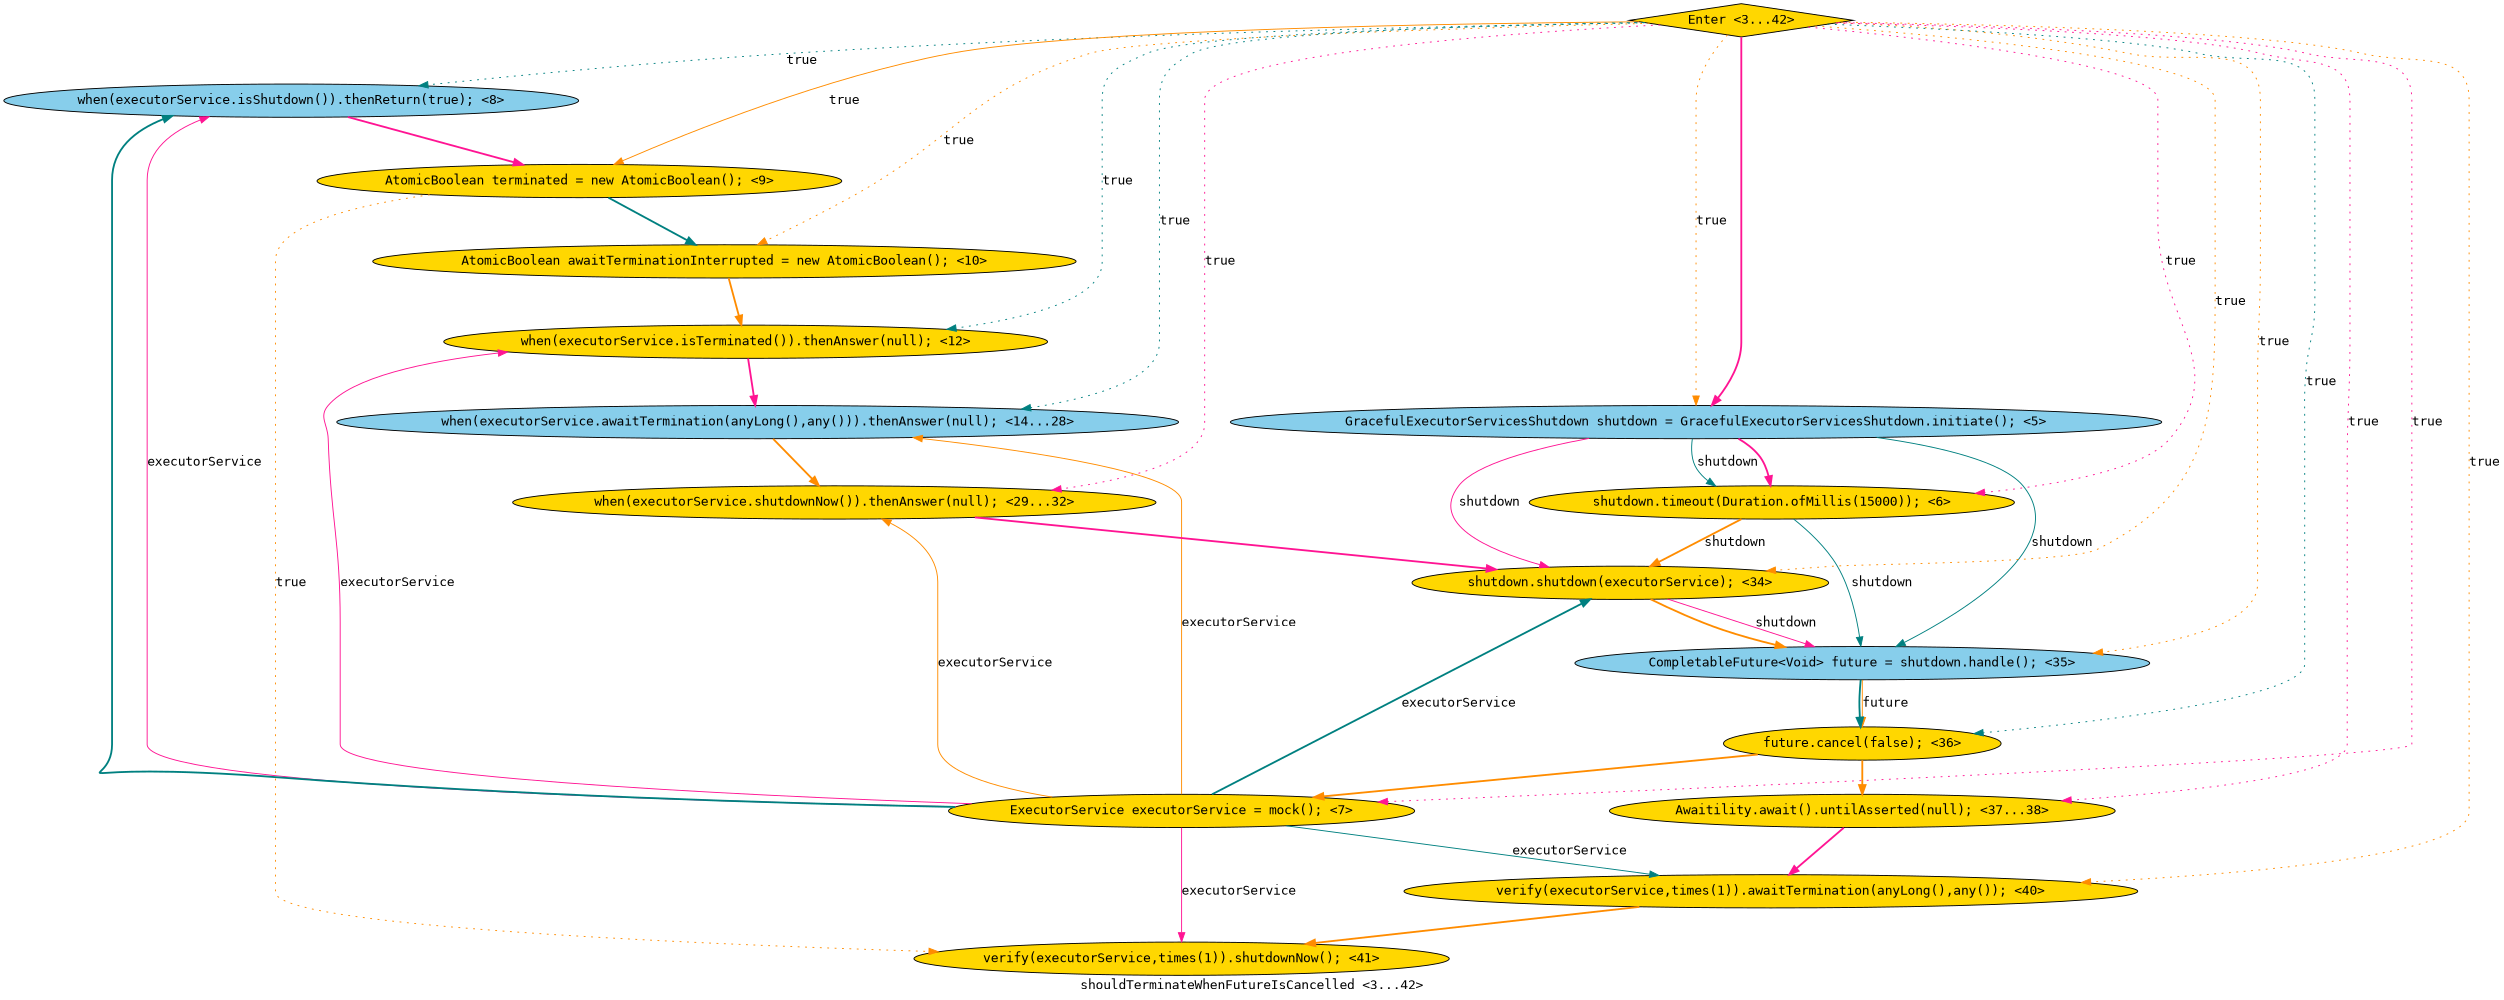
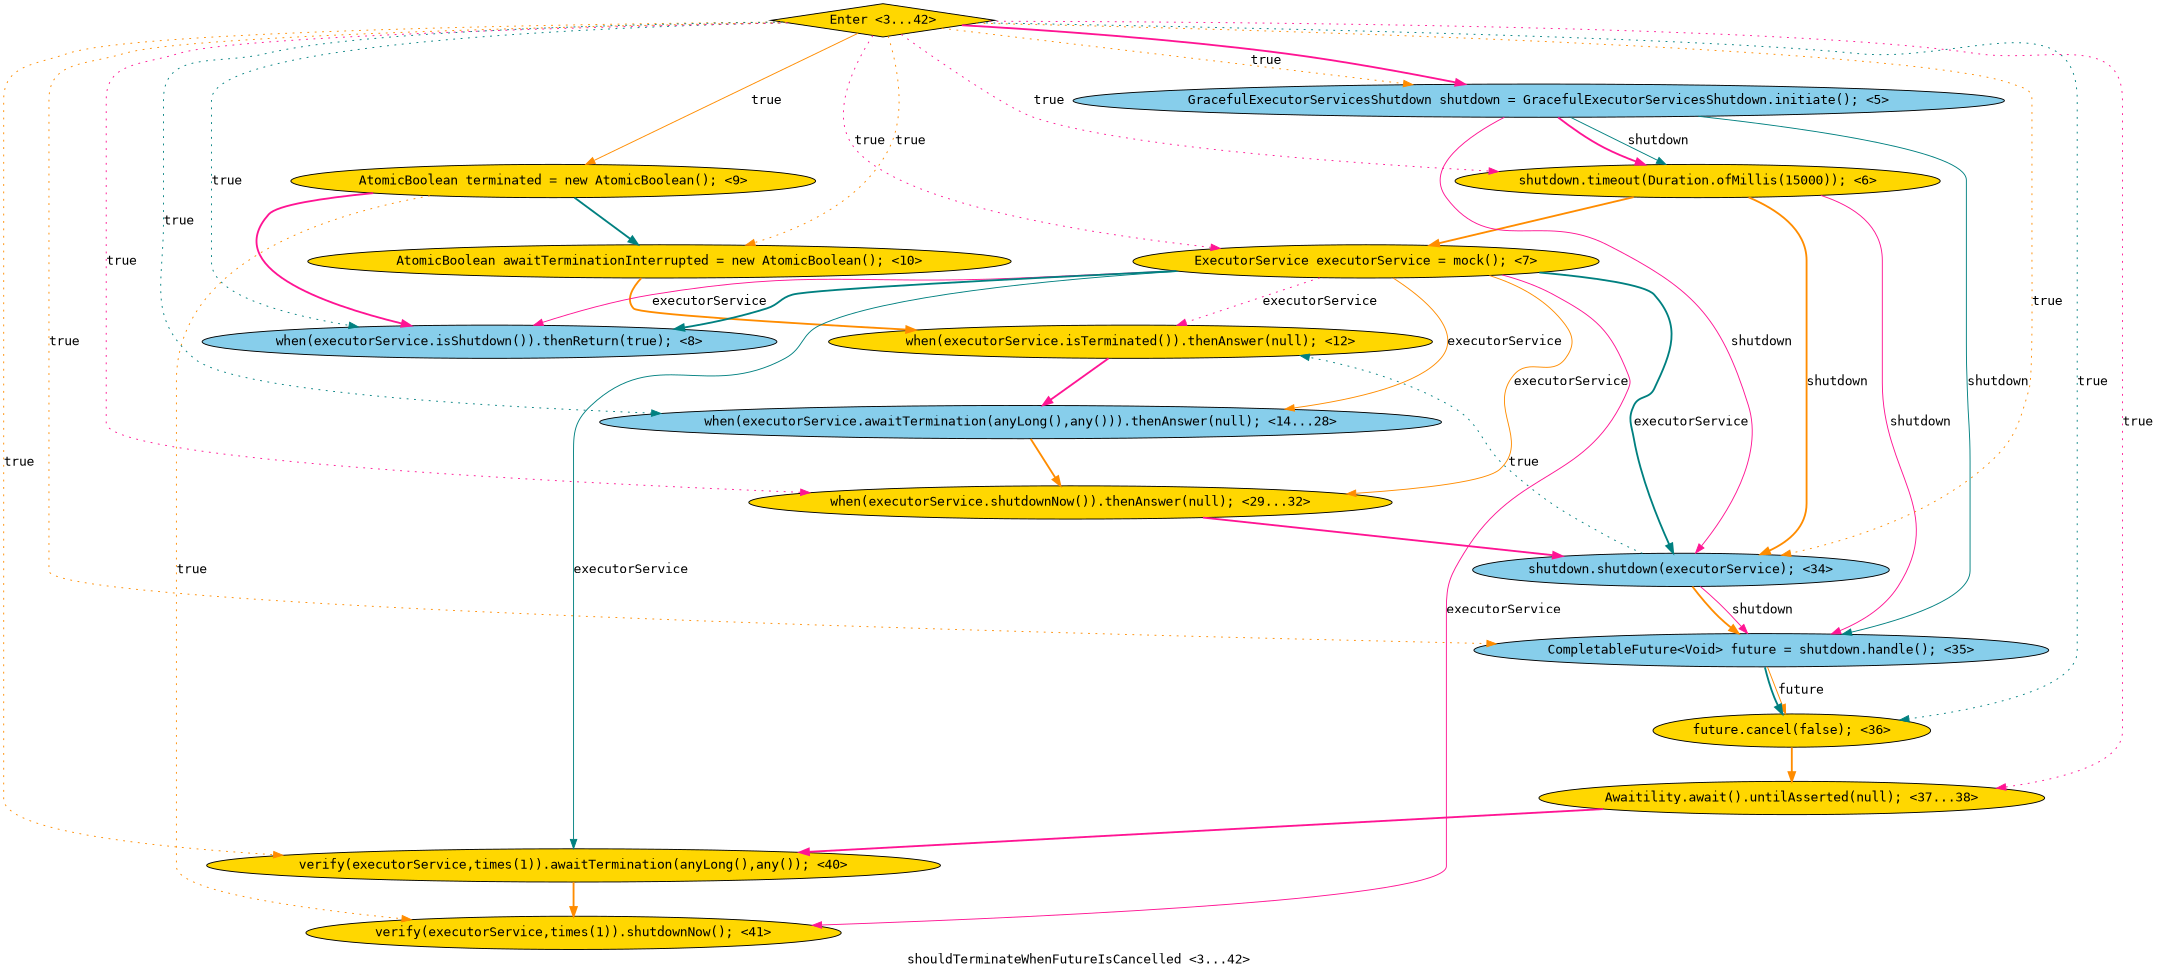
edge "Enter <3...42>" -> "when(executorService.isTerminated()).thenAnswer(null); <12>": now "shutdown.shutdown(executorService); <34>" -> "when(executorService.isTerminated()).thenAnswer(null); <12>"
edge "when(executorService.isShutdown()).thenReturn(true); <8>" -> "AtomicBoolean terminated = new AtomicBoolean(); <9>": reversed
edge "shutdown.timeout(Duration.ofMillis(15000)); <6>" -> "CompletableFuture<Void> future = shutdown.handle(); <35>": color teal -> deeppink
node "shutdown.shutdown(executorService); <34>": fillcolor gold -> skyblue
edge "ExecutorService executorService = mock(); <7>" -> "when(executorService.isTerminated()).thenAnswer(null); <12>": style solid -> dotted
edge "future.cancel(false); <36>" -> "ExecutorService executorService = mock(); <7>": now "shutdown.timeout(Duration.ofMillis(15000)); <6>" -> "ExecutorService executorService = mock(); <7>"
